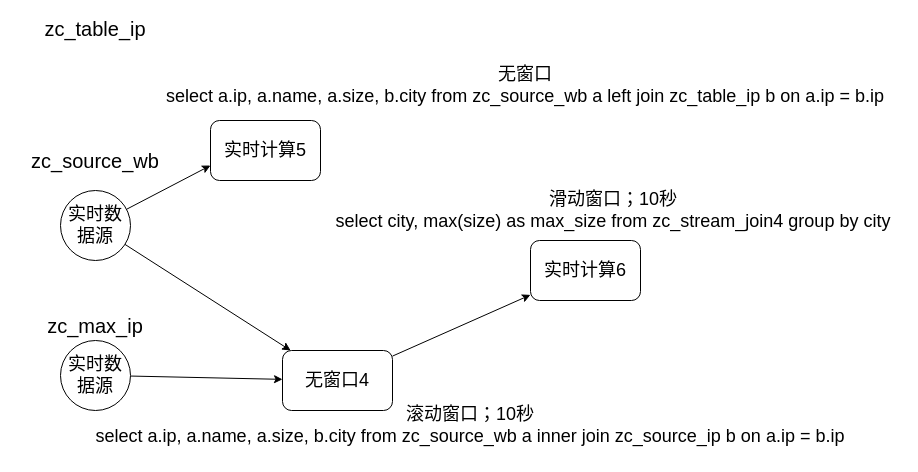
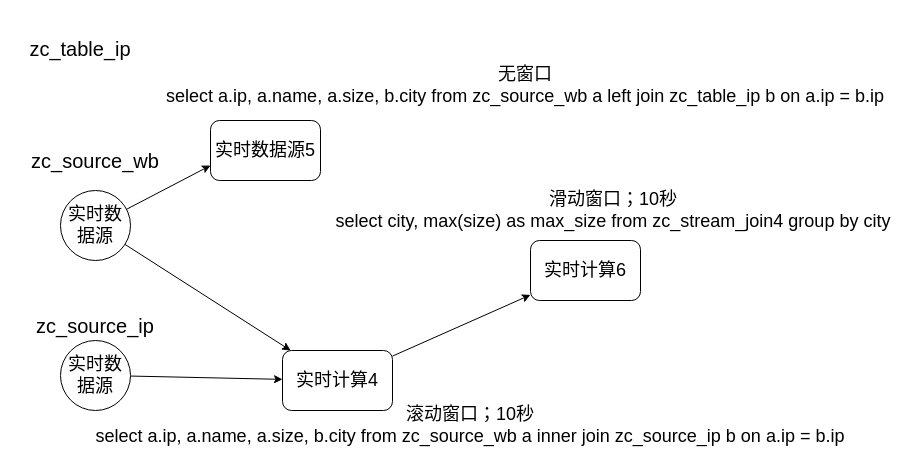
node "zc_table_ip": moved (96, 28) -> (81, 48)
node "实时计算5": label "实时计算5" -> "实时数据源5"
node "zc_max_ip": label "zc_max_ip" -> "zc_source_ip"
node "无窗口4": label "无窗口4" -> "实时计算4"
